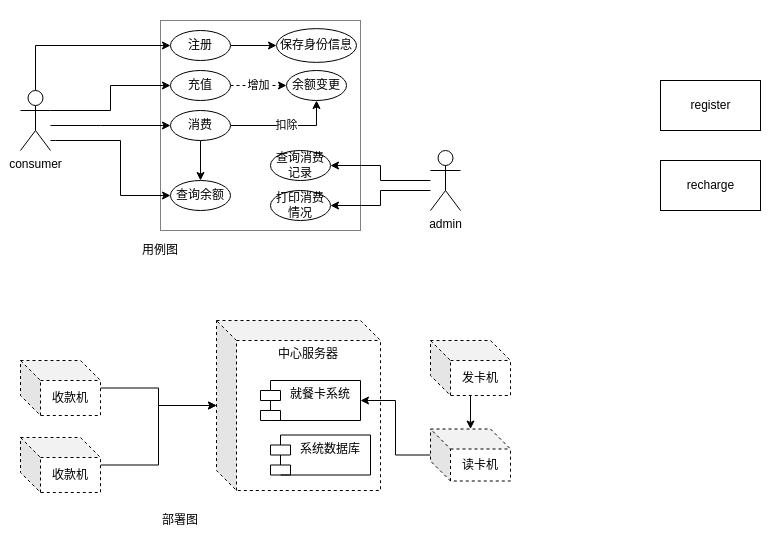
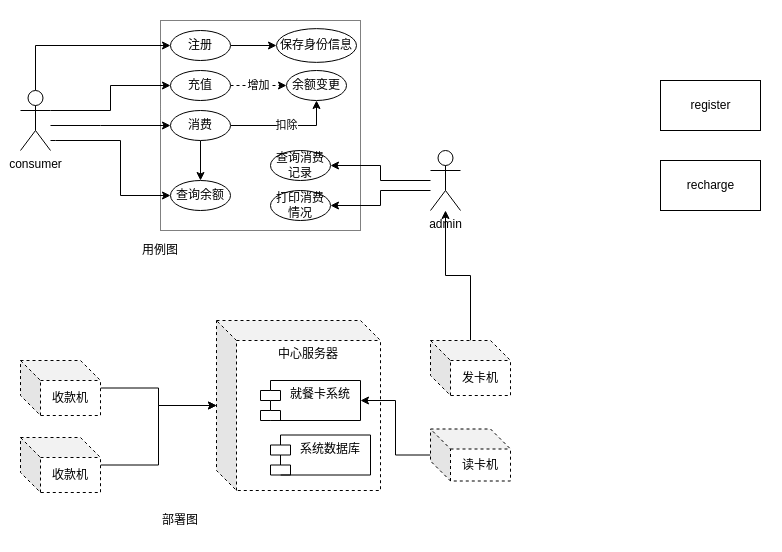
edge "发卡机" -> "读卡机": now "发卡机" -> "admin"
